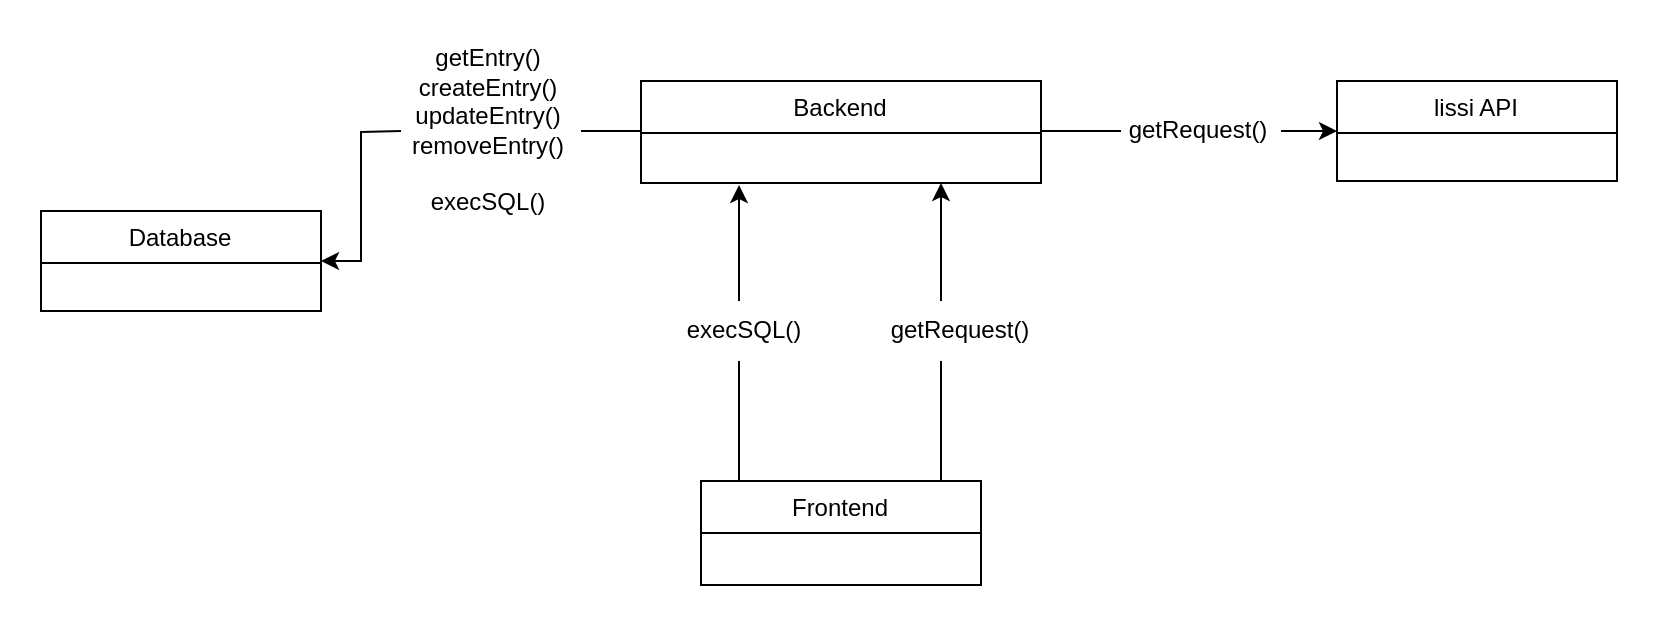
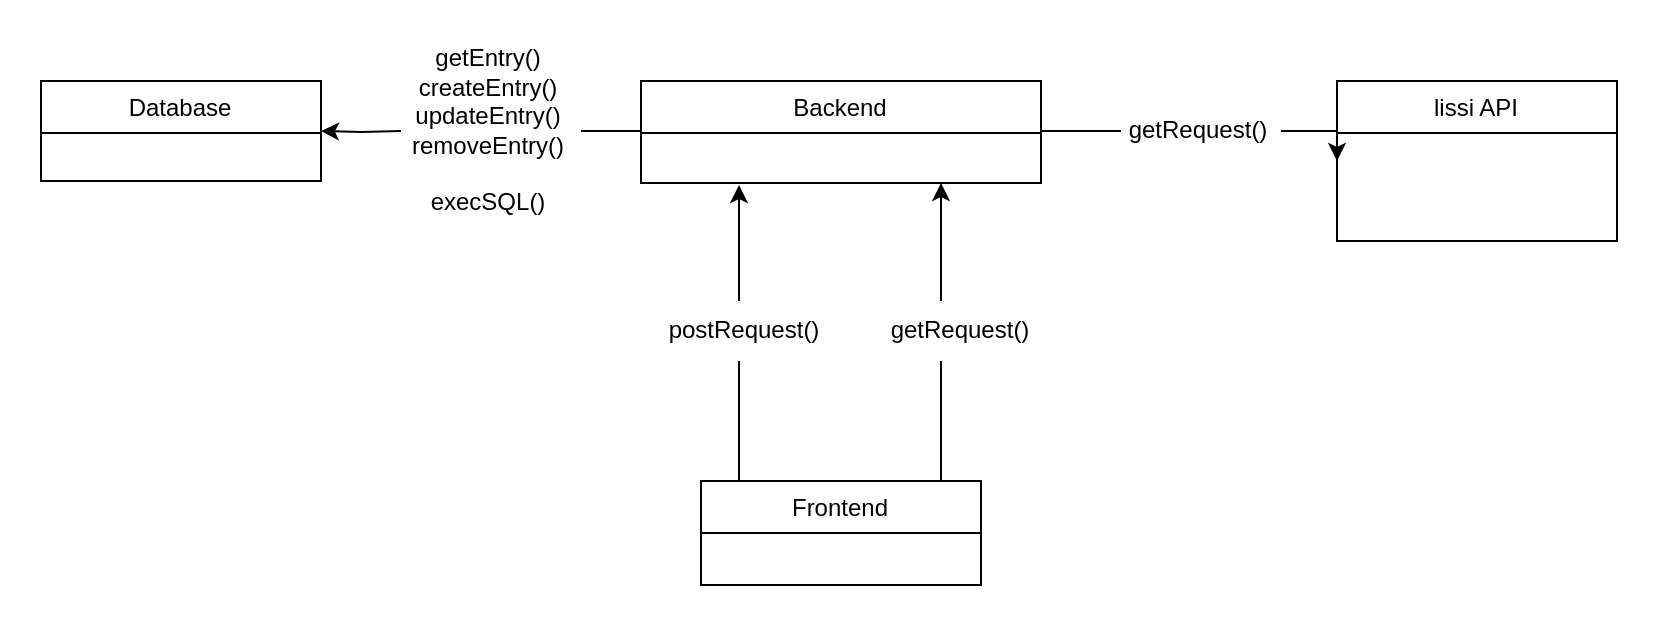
node "lissi API": size 280x100 -> 280x160
node "Database": moved (181, 261) -> (181, 131)
node "execSQL()": label "execSQL()" -> "postRequest()"
